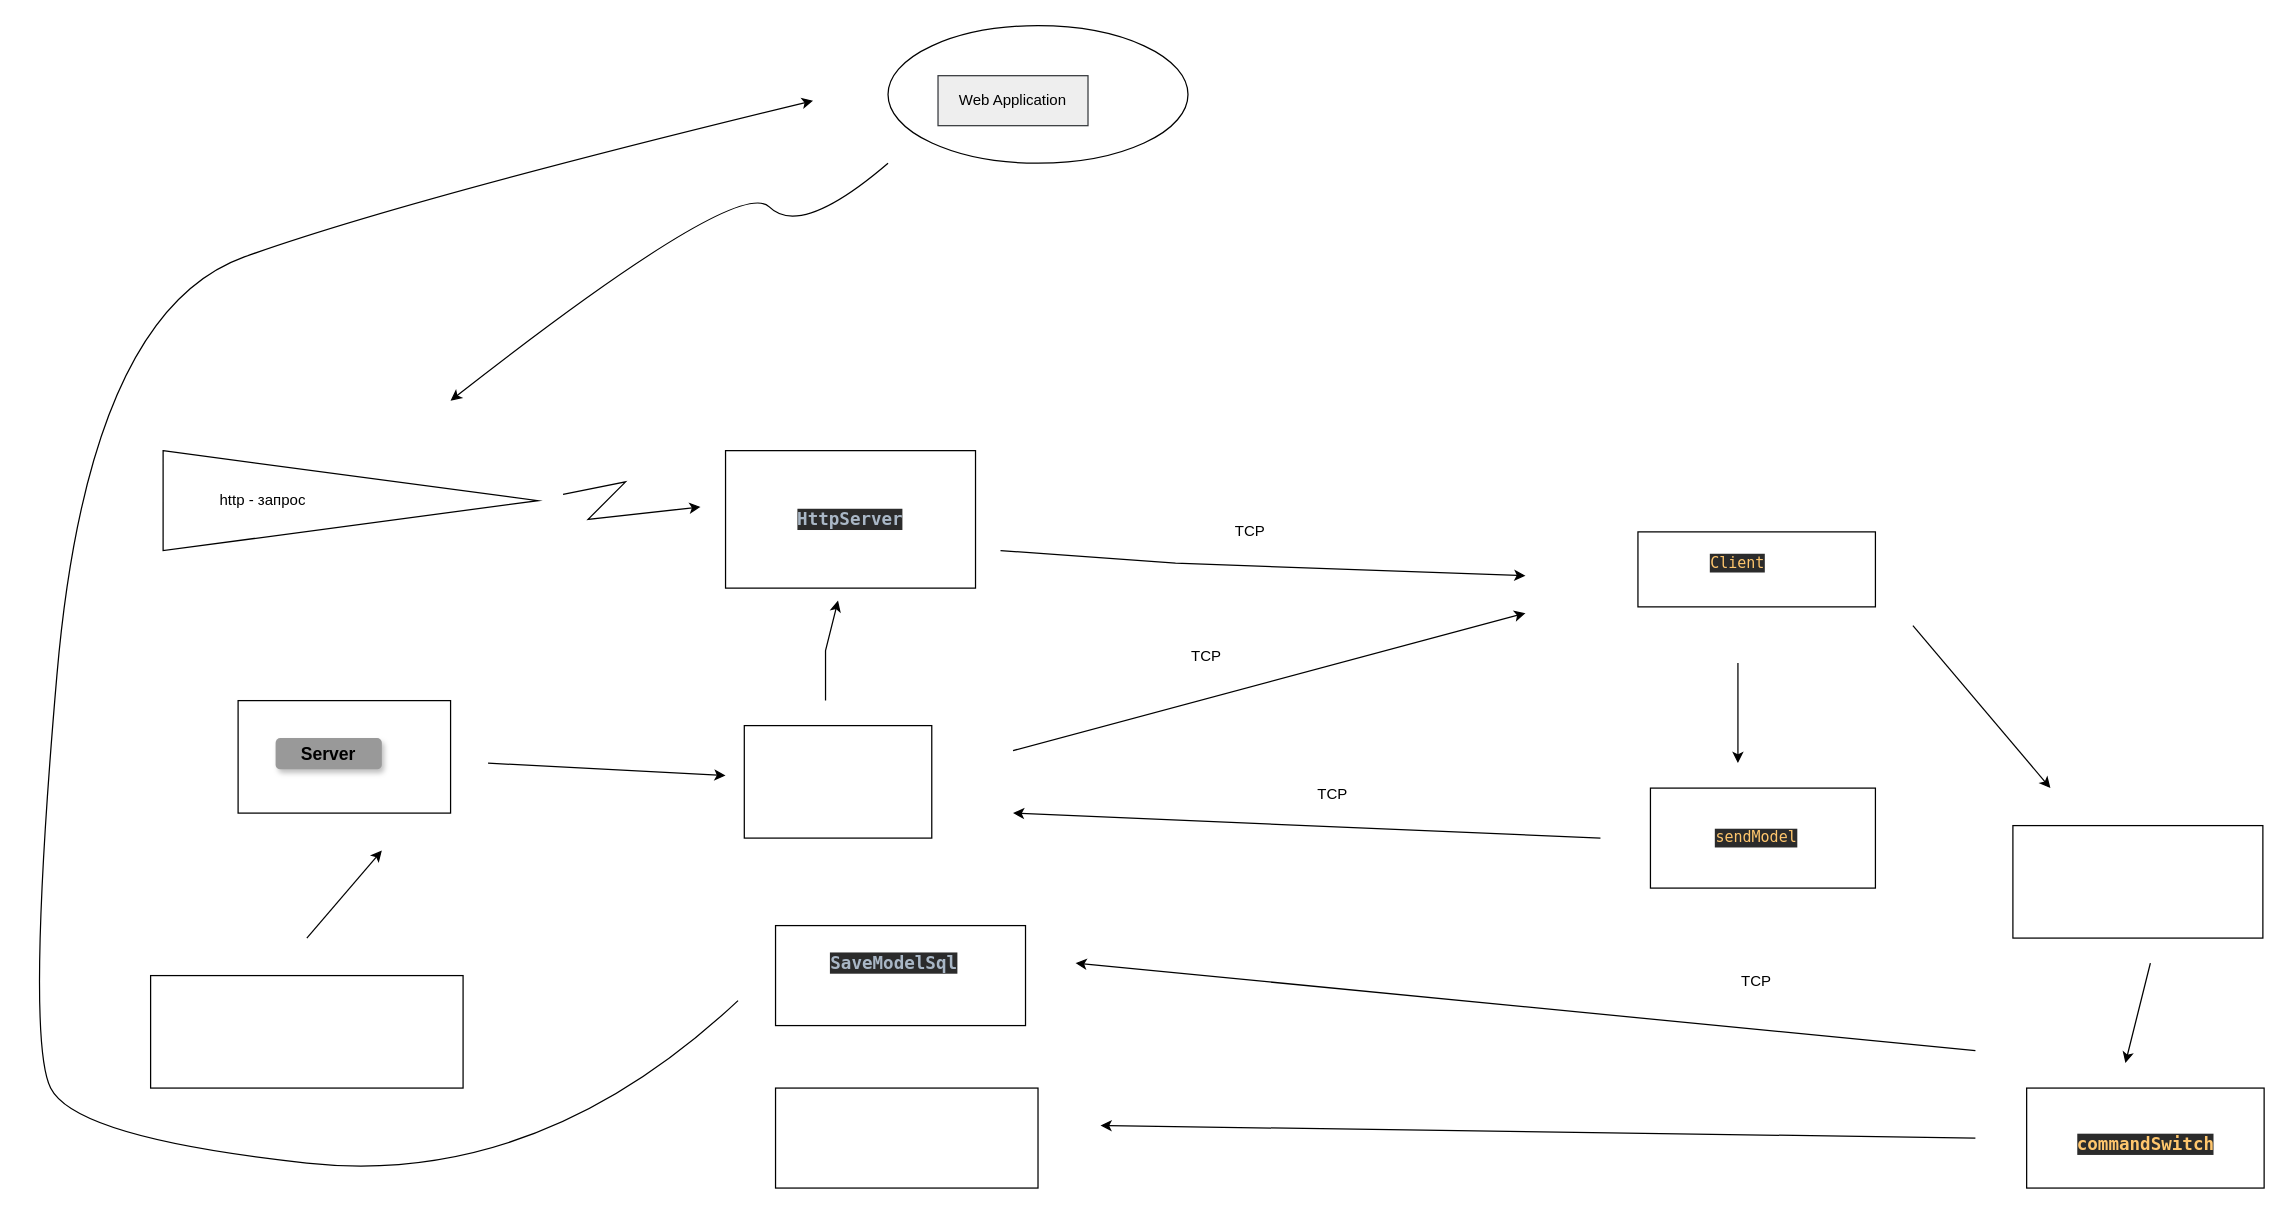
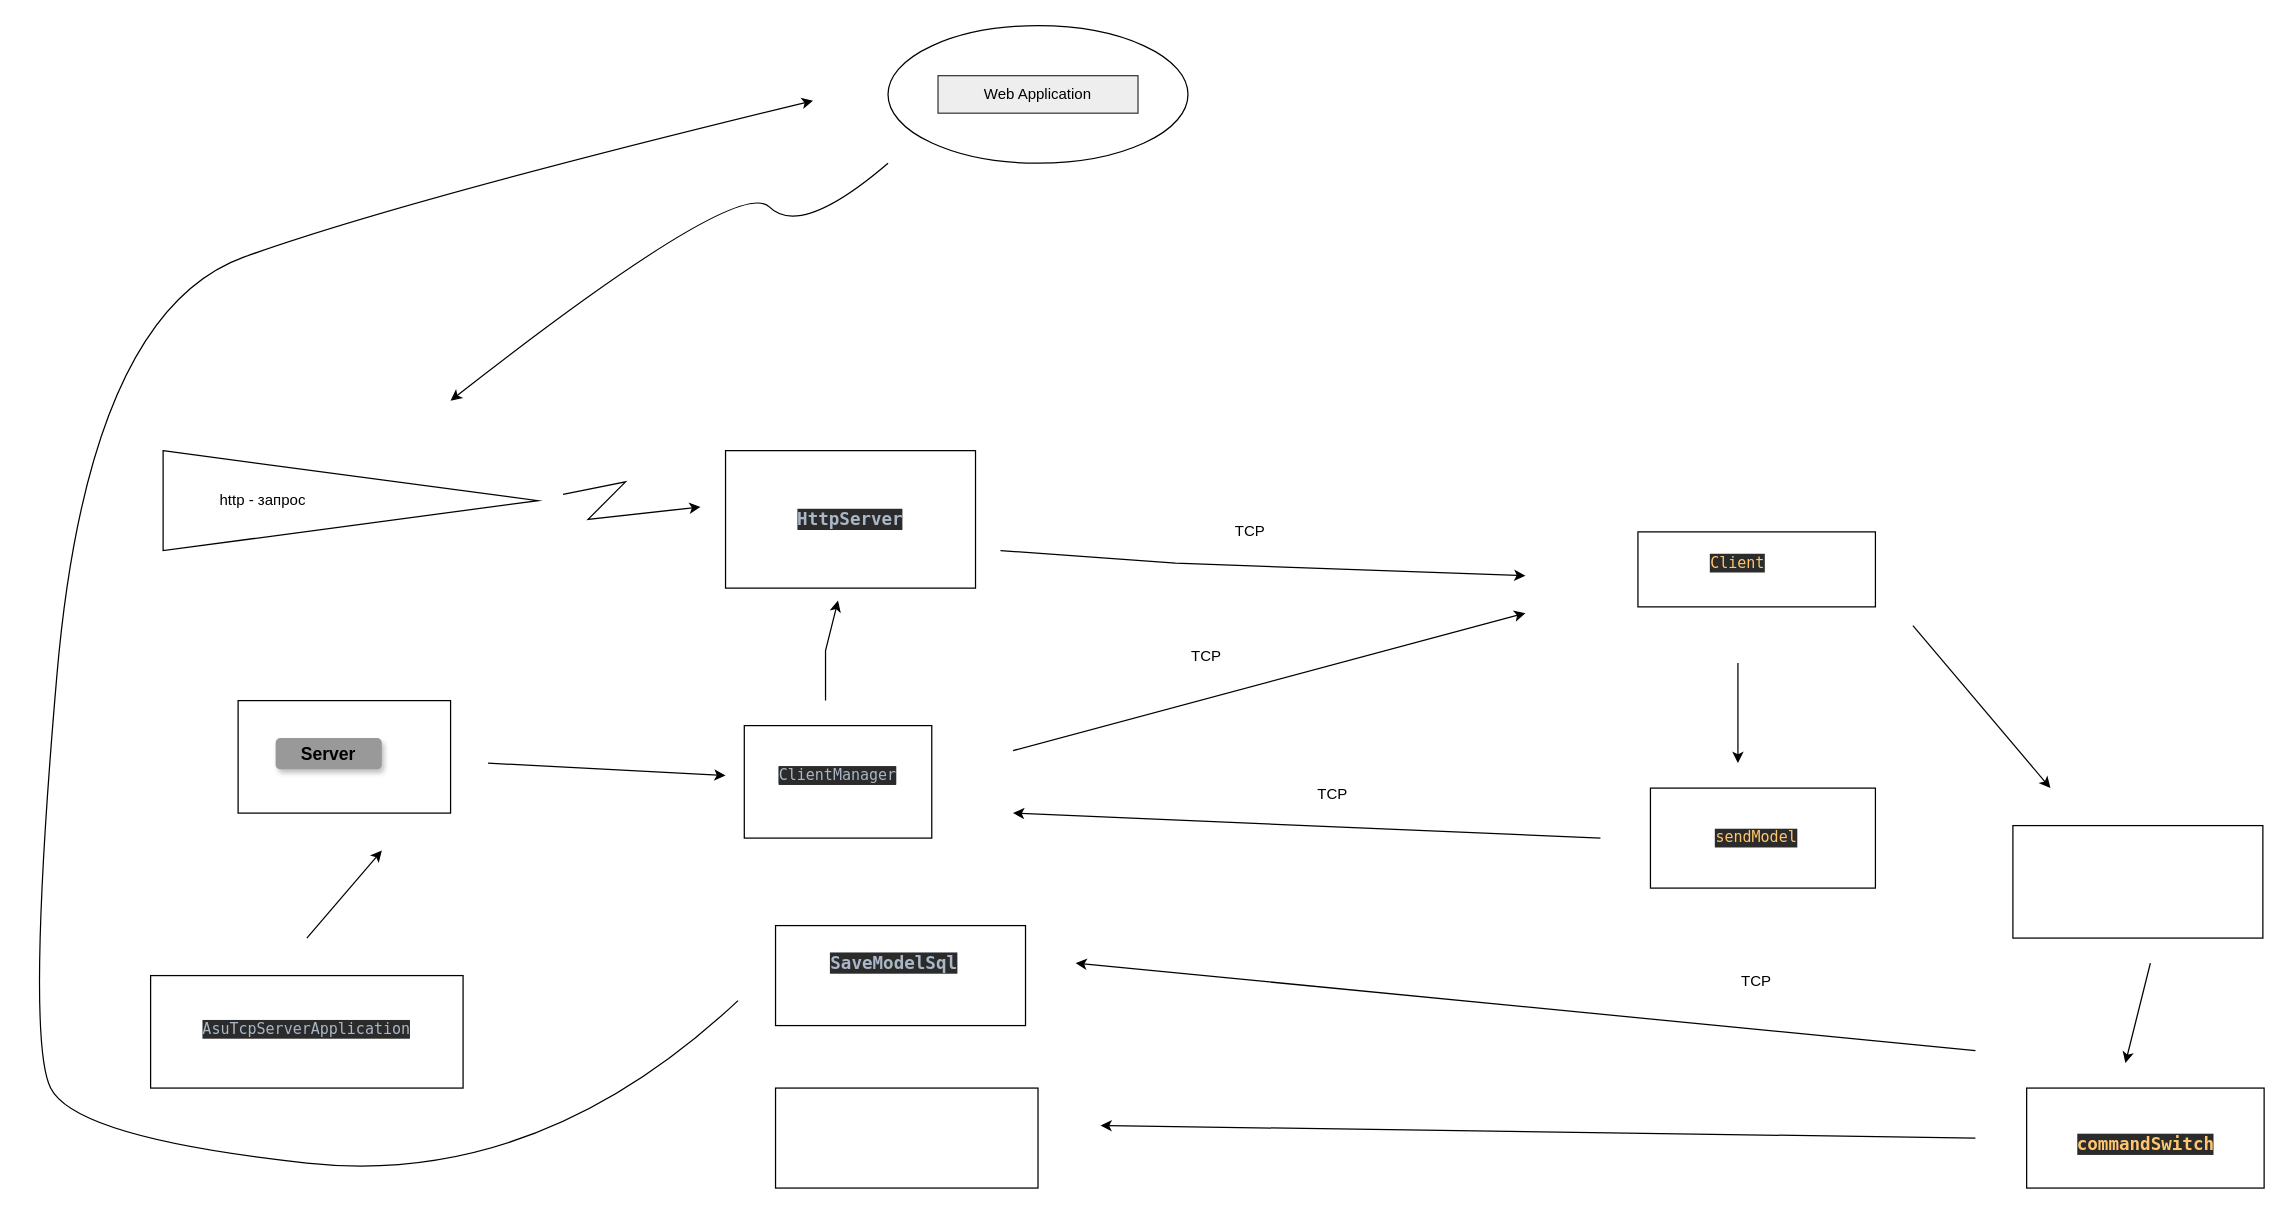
node "Web Application": size 150x50 -> 200x38
node "ClientManager": added
node "AsuTcpServerApplication": added
